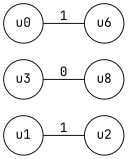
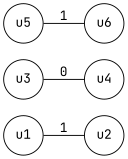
node "u0": label "u0" -> "u5"
node "u8": label "u8" -> "u4"
